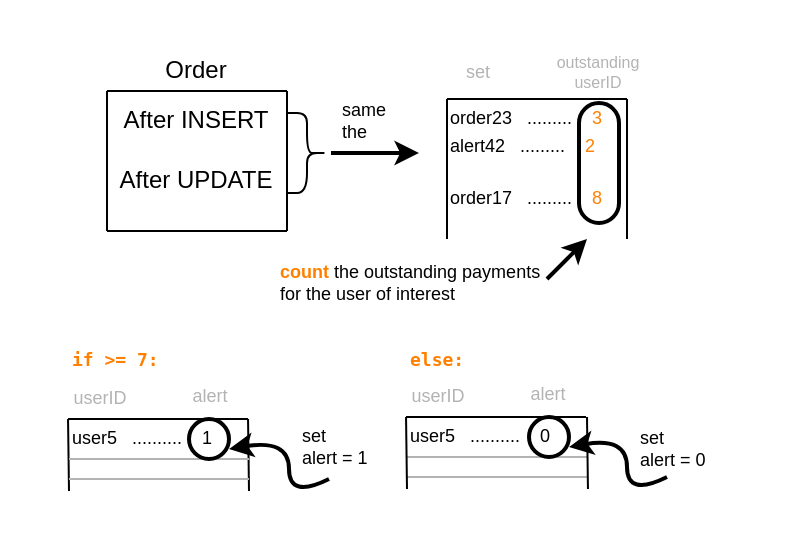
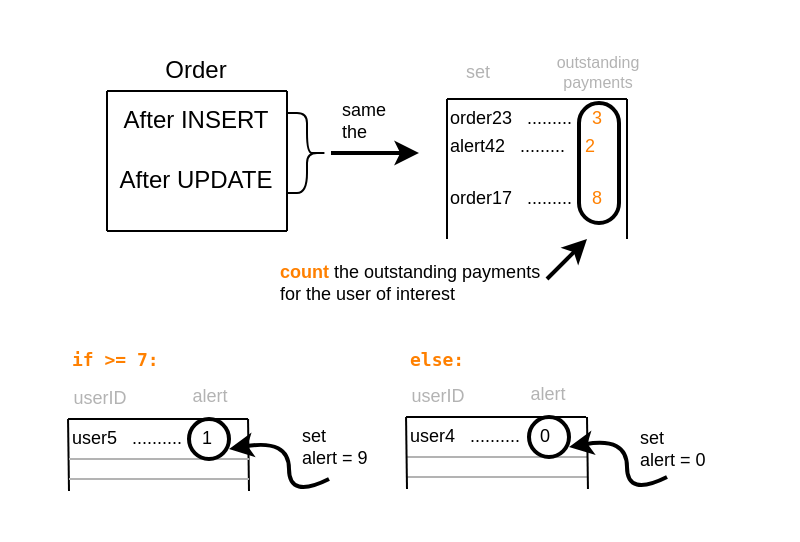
node "outstanding userID": label "outstanding userID" -> "outstanding payments"
node "user5 .......... 0": label "user5 .......... 0" -> "user4 .......... 0"
node "set alert = 1": label "set alert = 1" -> "set alert = 9"
